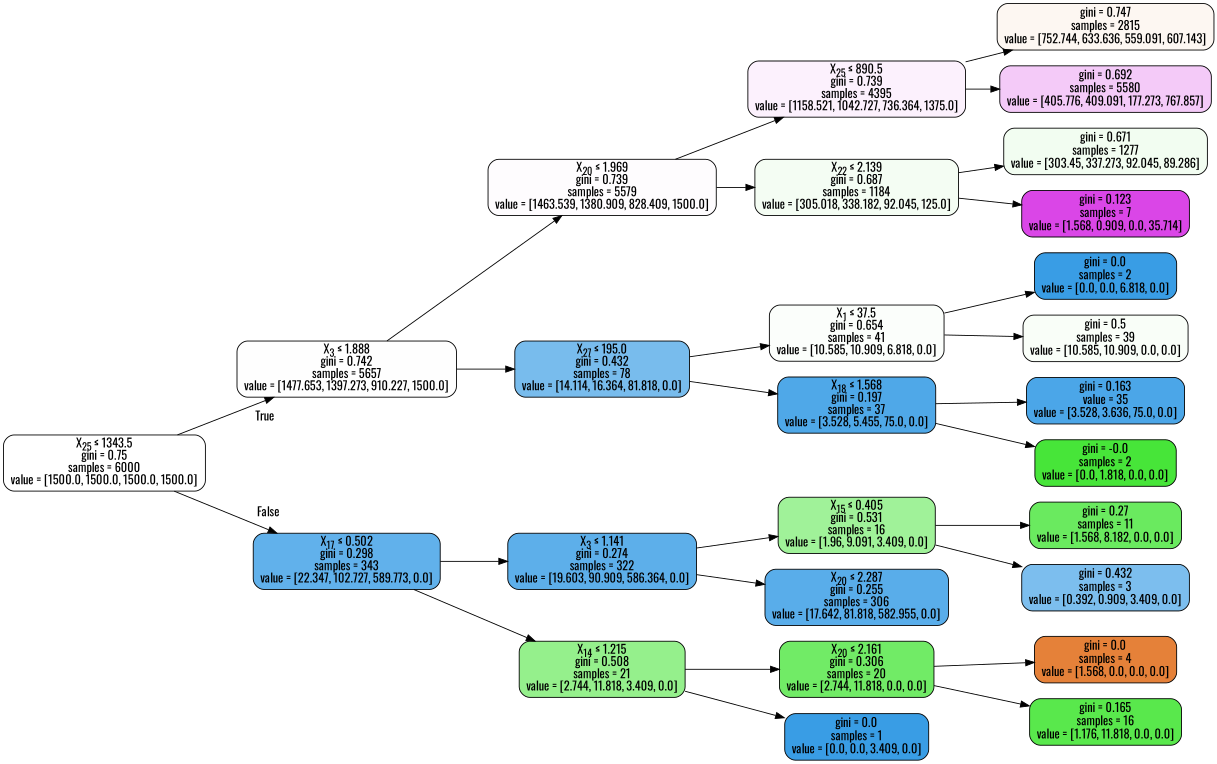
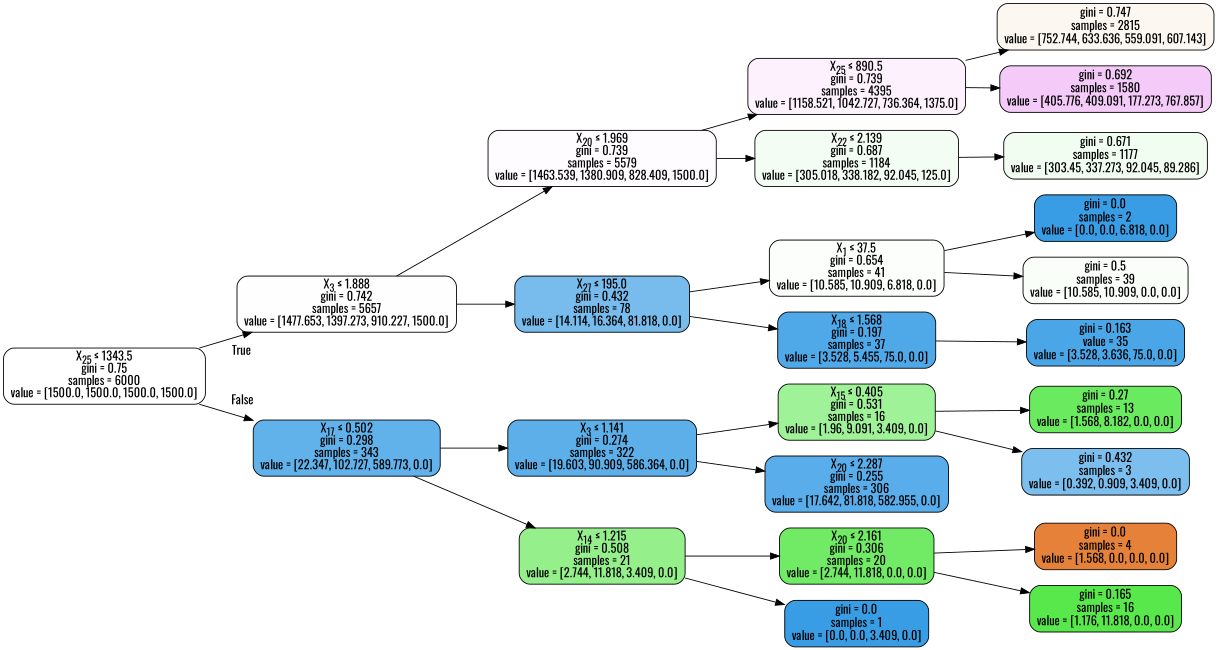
node "gini = 0.692": text "samples = 5580" -> "samples = 1580"
node "gini = 0.671": text "samples = 1277" -> "samples = 1177"
node "gini = 0.123": removed
node "gini = -0.0": removed
node "gini = 0.27": text "samples = 11" -> "samples = 13"
